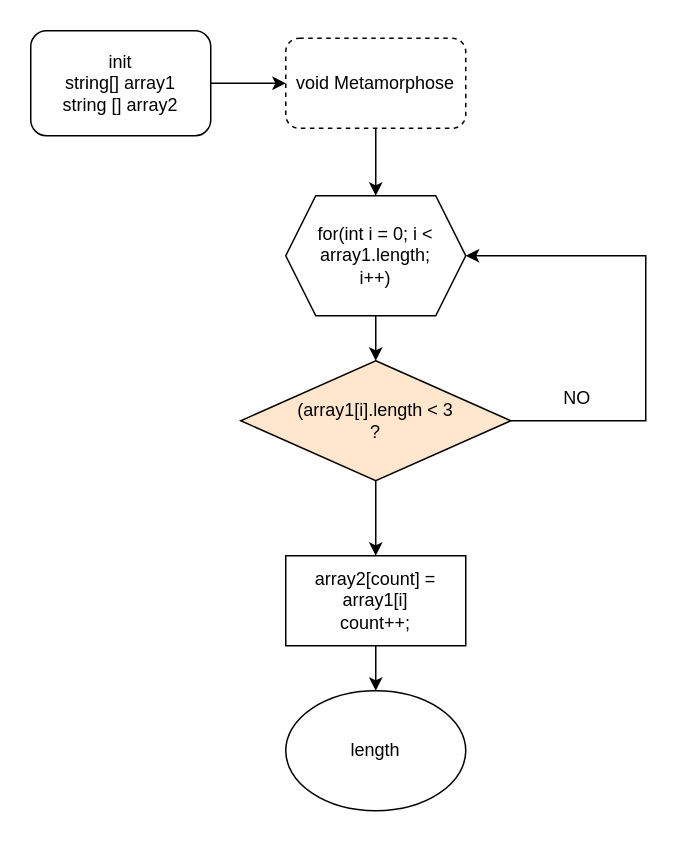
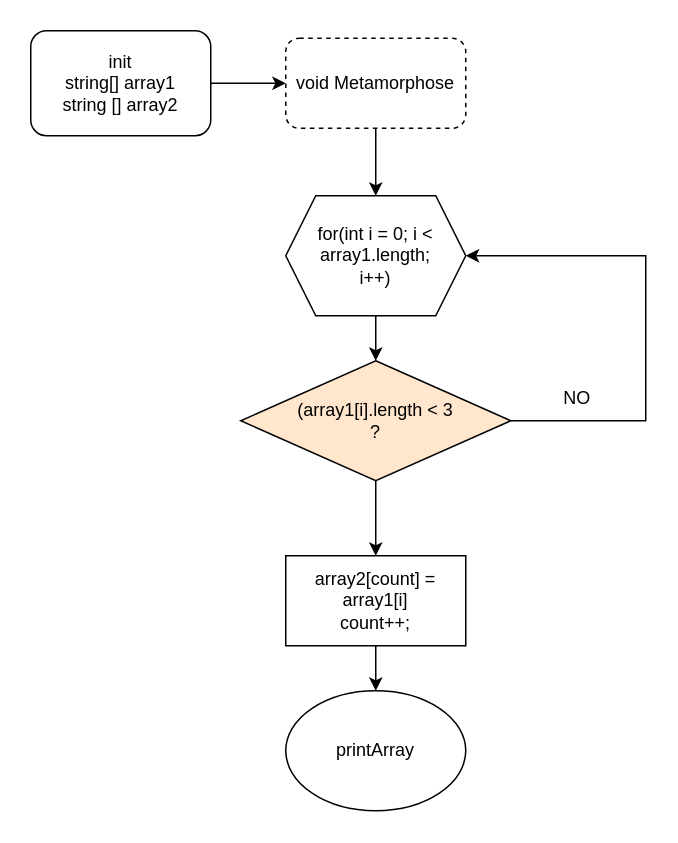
node "length": label "length" -> "printArray"
